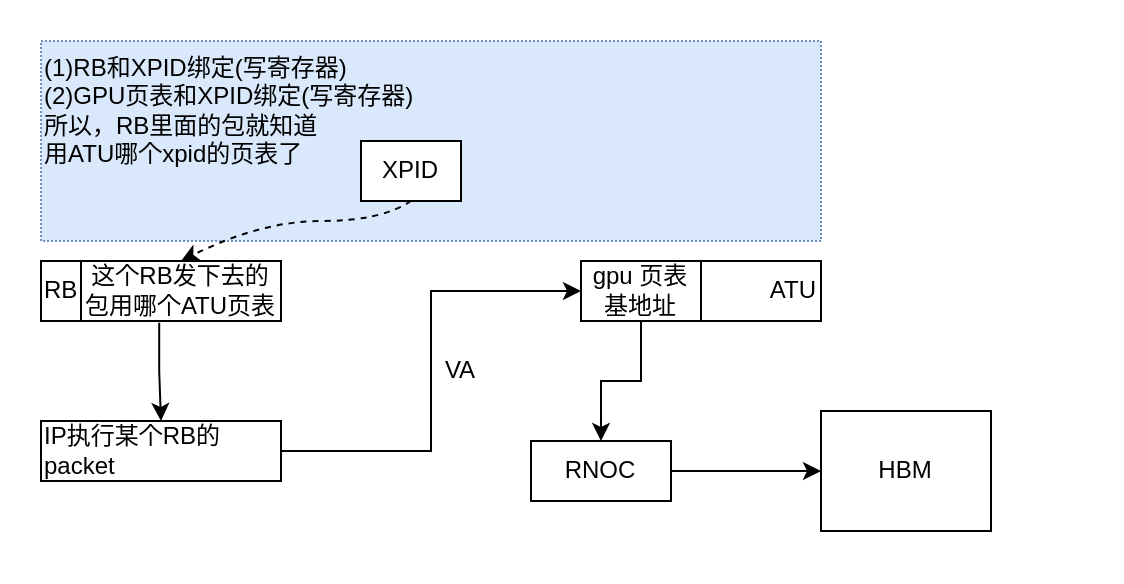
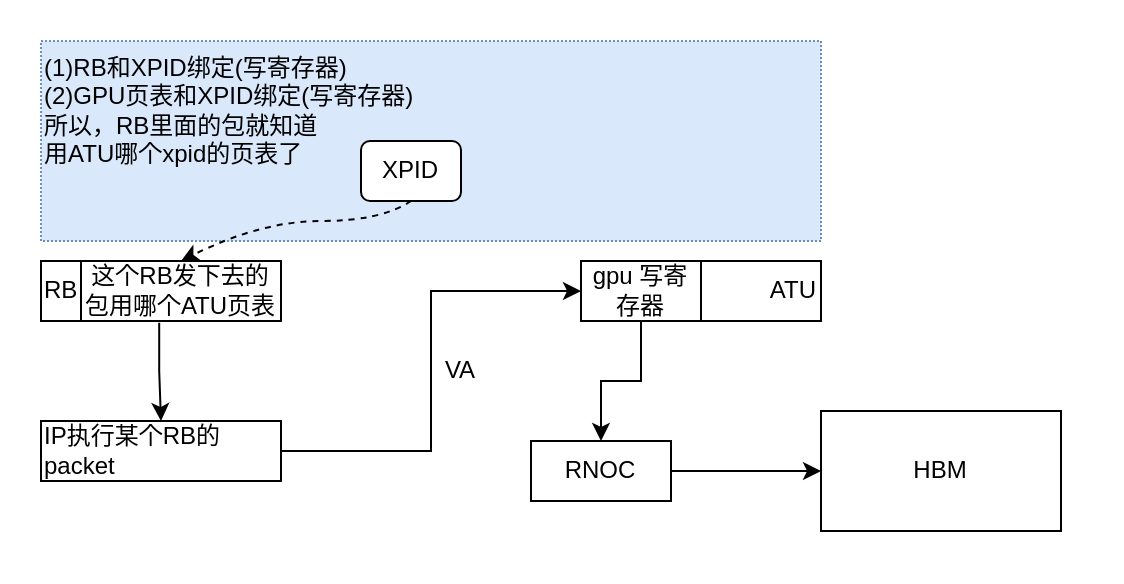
node "XPID": shape rectangle -> rounded rectangle
node "gpu 页表基地址": label "gpu 页表基地址" -> "gpu 写寄存器"
node "HBM": size 170x120 -> 240x120
